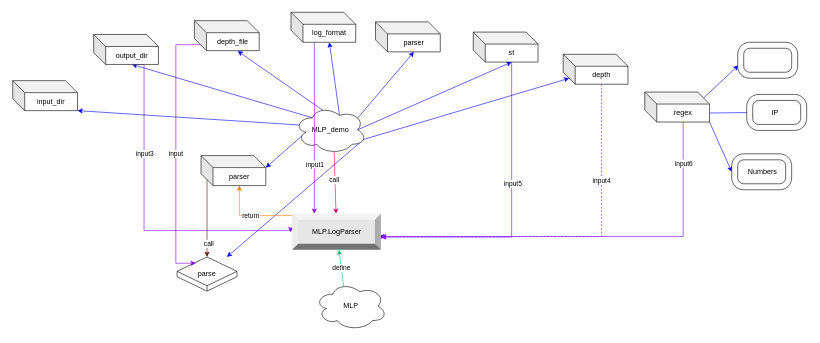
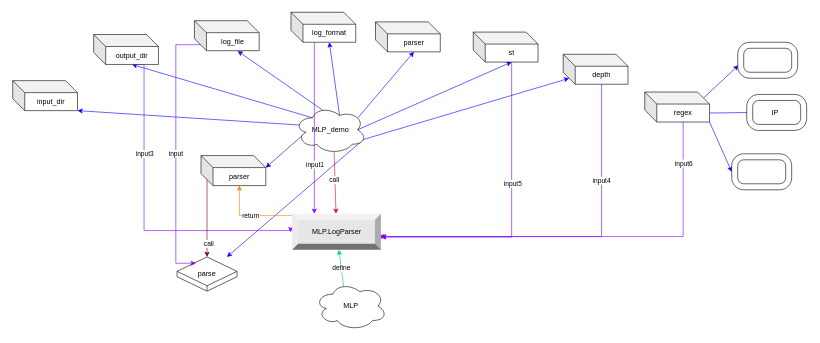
node "depth_file": label "depth_file" -> "log_file"
edge "depth" -> "MLP.LogParser": style dashed -> solid
node "Numbers": removed
